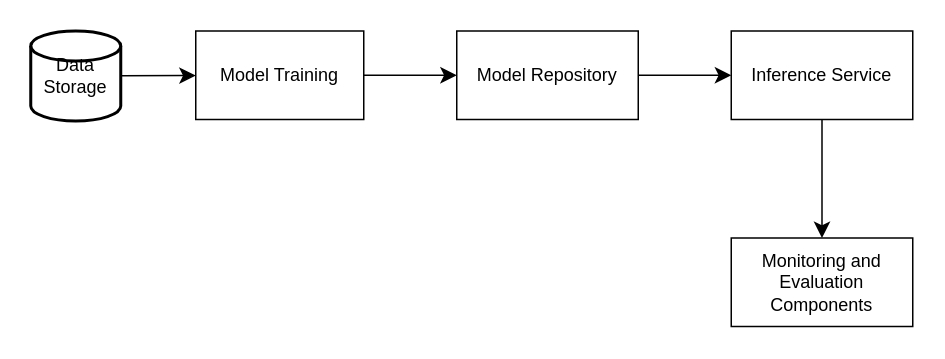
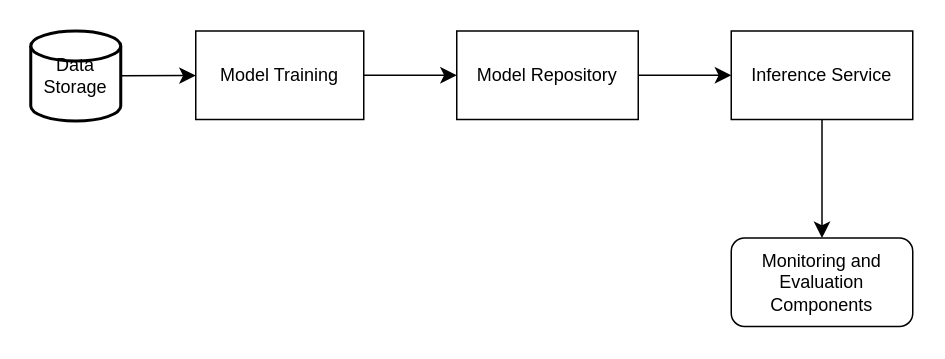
node "Monitoring and Evaluation Components": shape rectangle -> rounded rectangle
